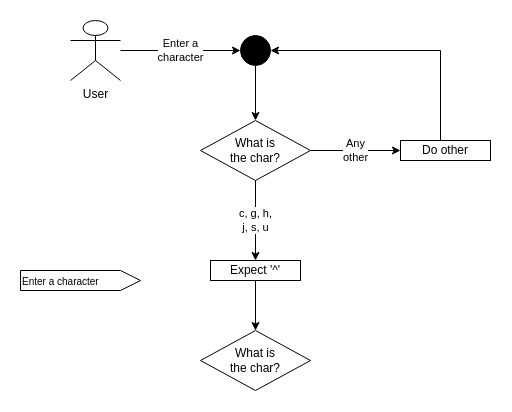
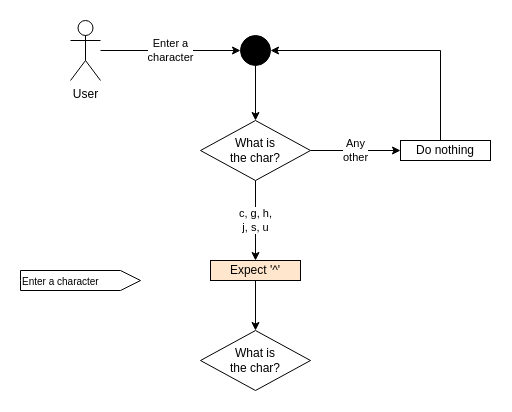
node "User": size 50x60 -> 30x60
node "Do other": label "Do other" -> "Do nothing"
node "Expect '^'": fillcolor #ffffff -> #ffe6cc
